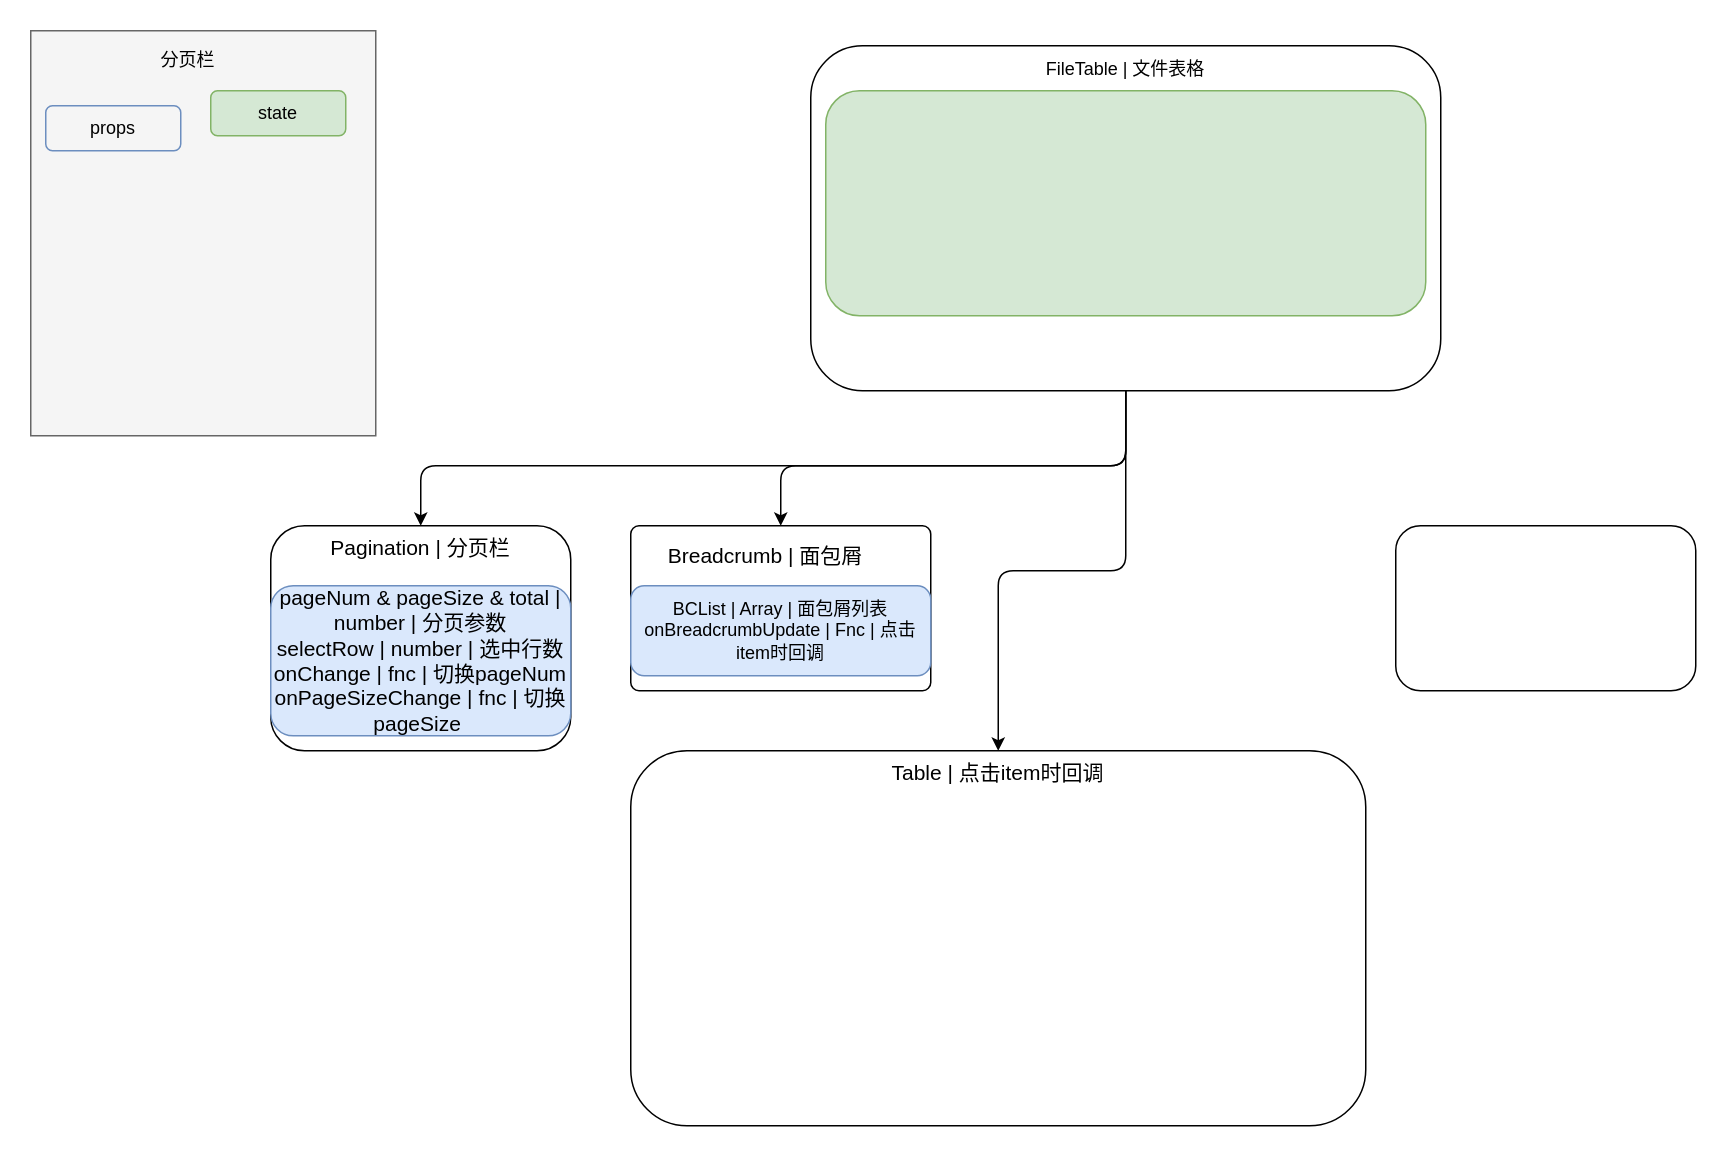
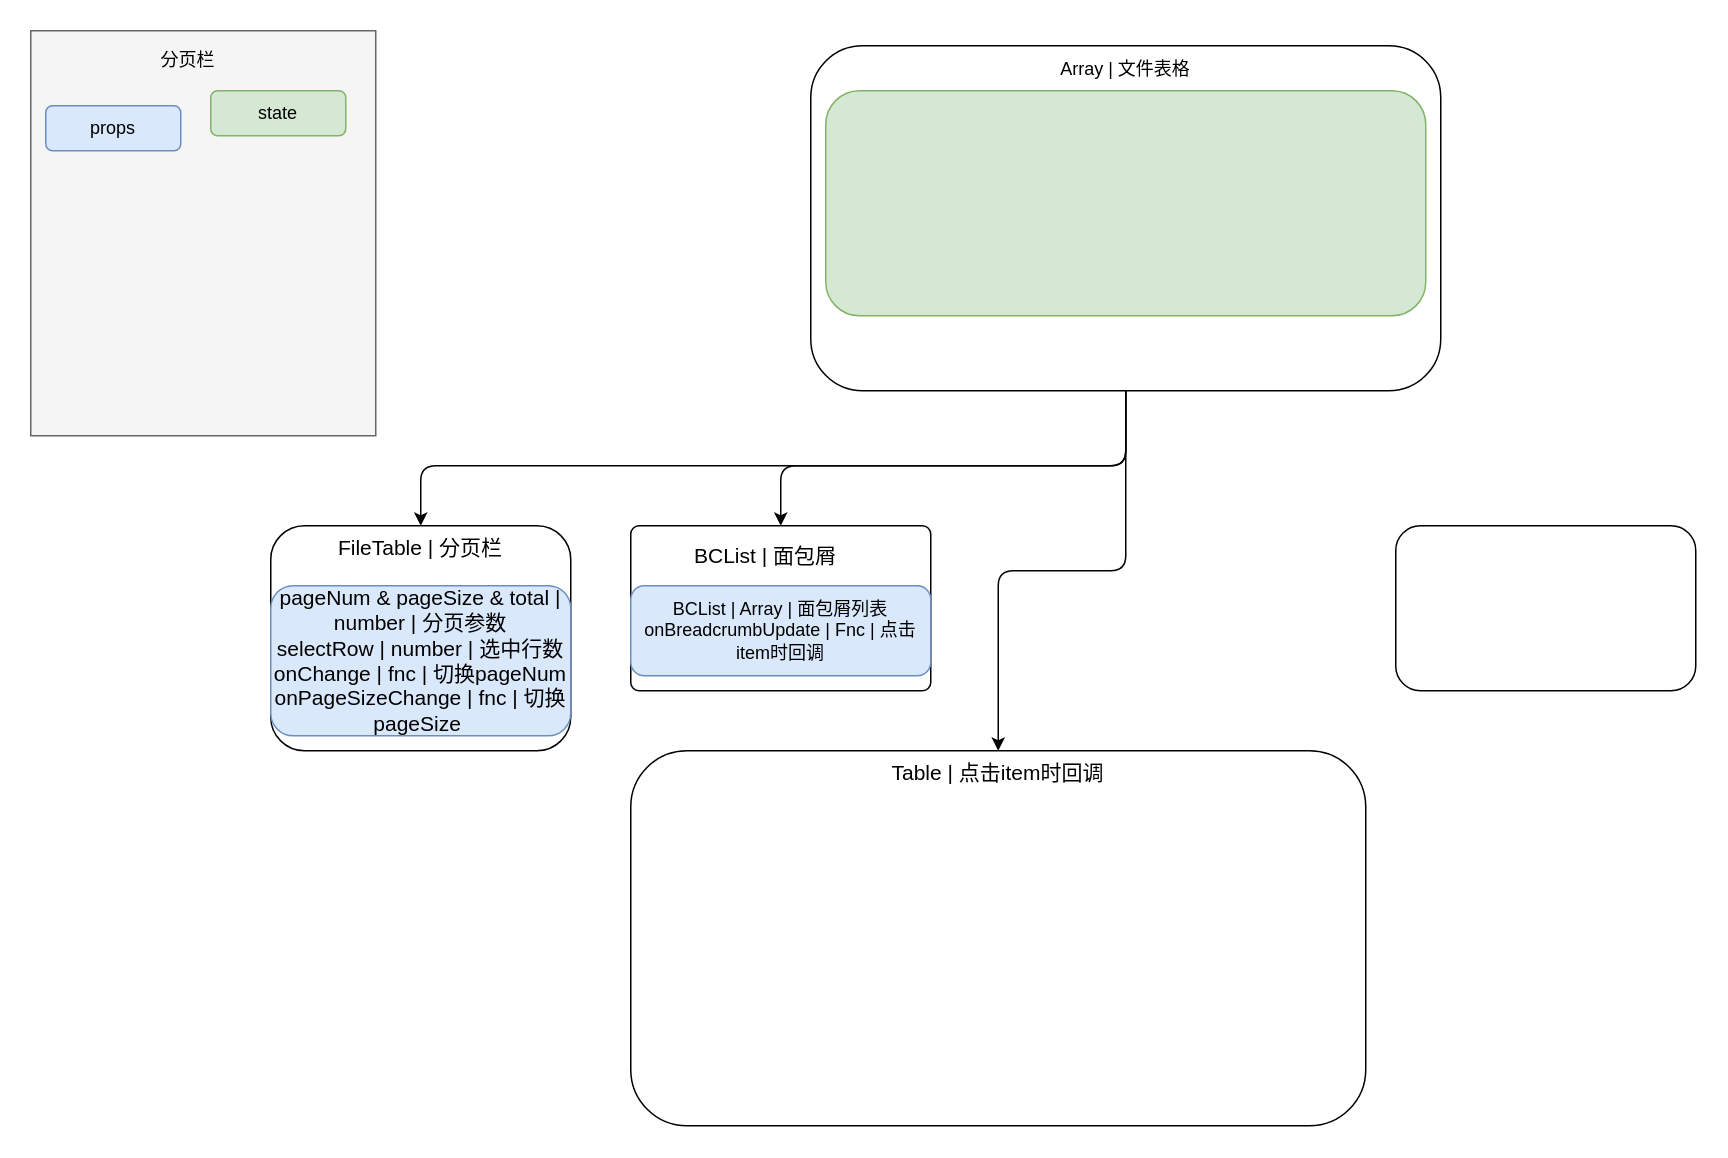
node "FileTable | 文件表格": label "FileTable | 文件表格" -> "Array | 文件表格"
node "props": fillcolor #f5f5f5 -> #dae8fc
node "Pagination | 分页栏": label "Pagination | 分页栏" -> "FileTable | 分页栏"
node "Breadcrumb | 面包屑": label "Breadcrumb | 面包屑" -> "BCList | 面包屑"
